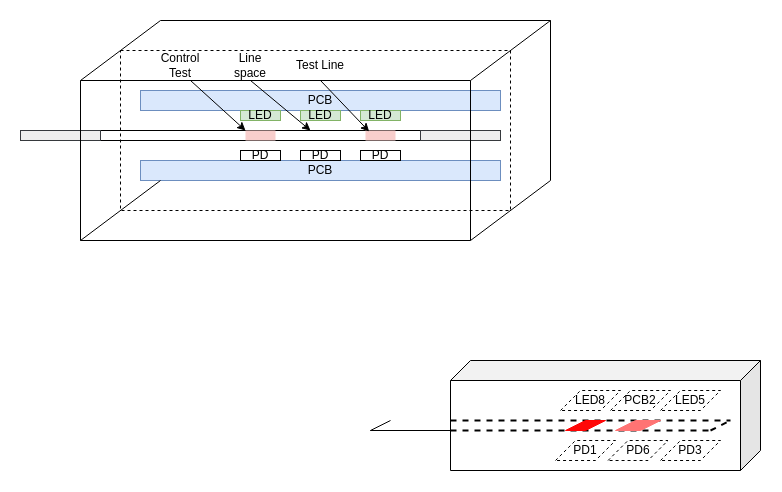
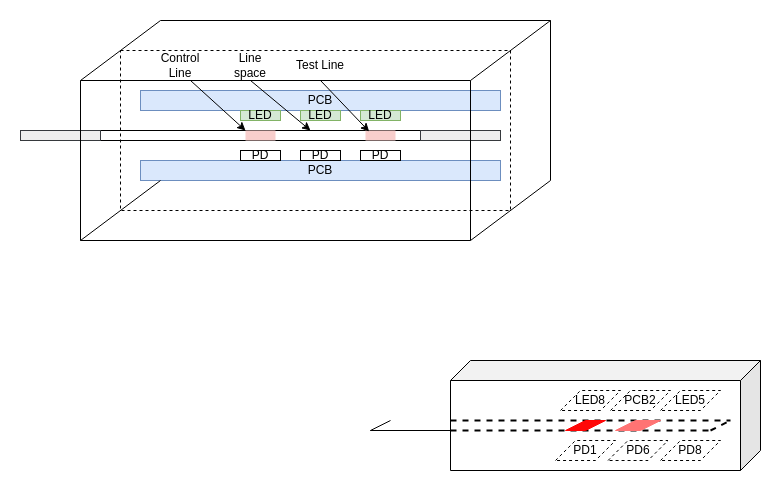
node "Control Test": label "Control Test" -> "Control Line"
node "PD3": label "PD3" -> "PD8"
